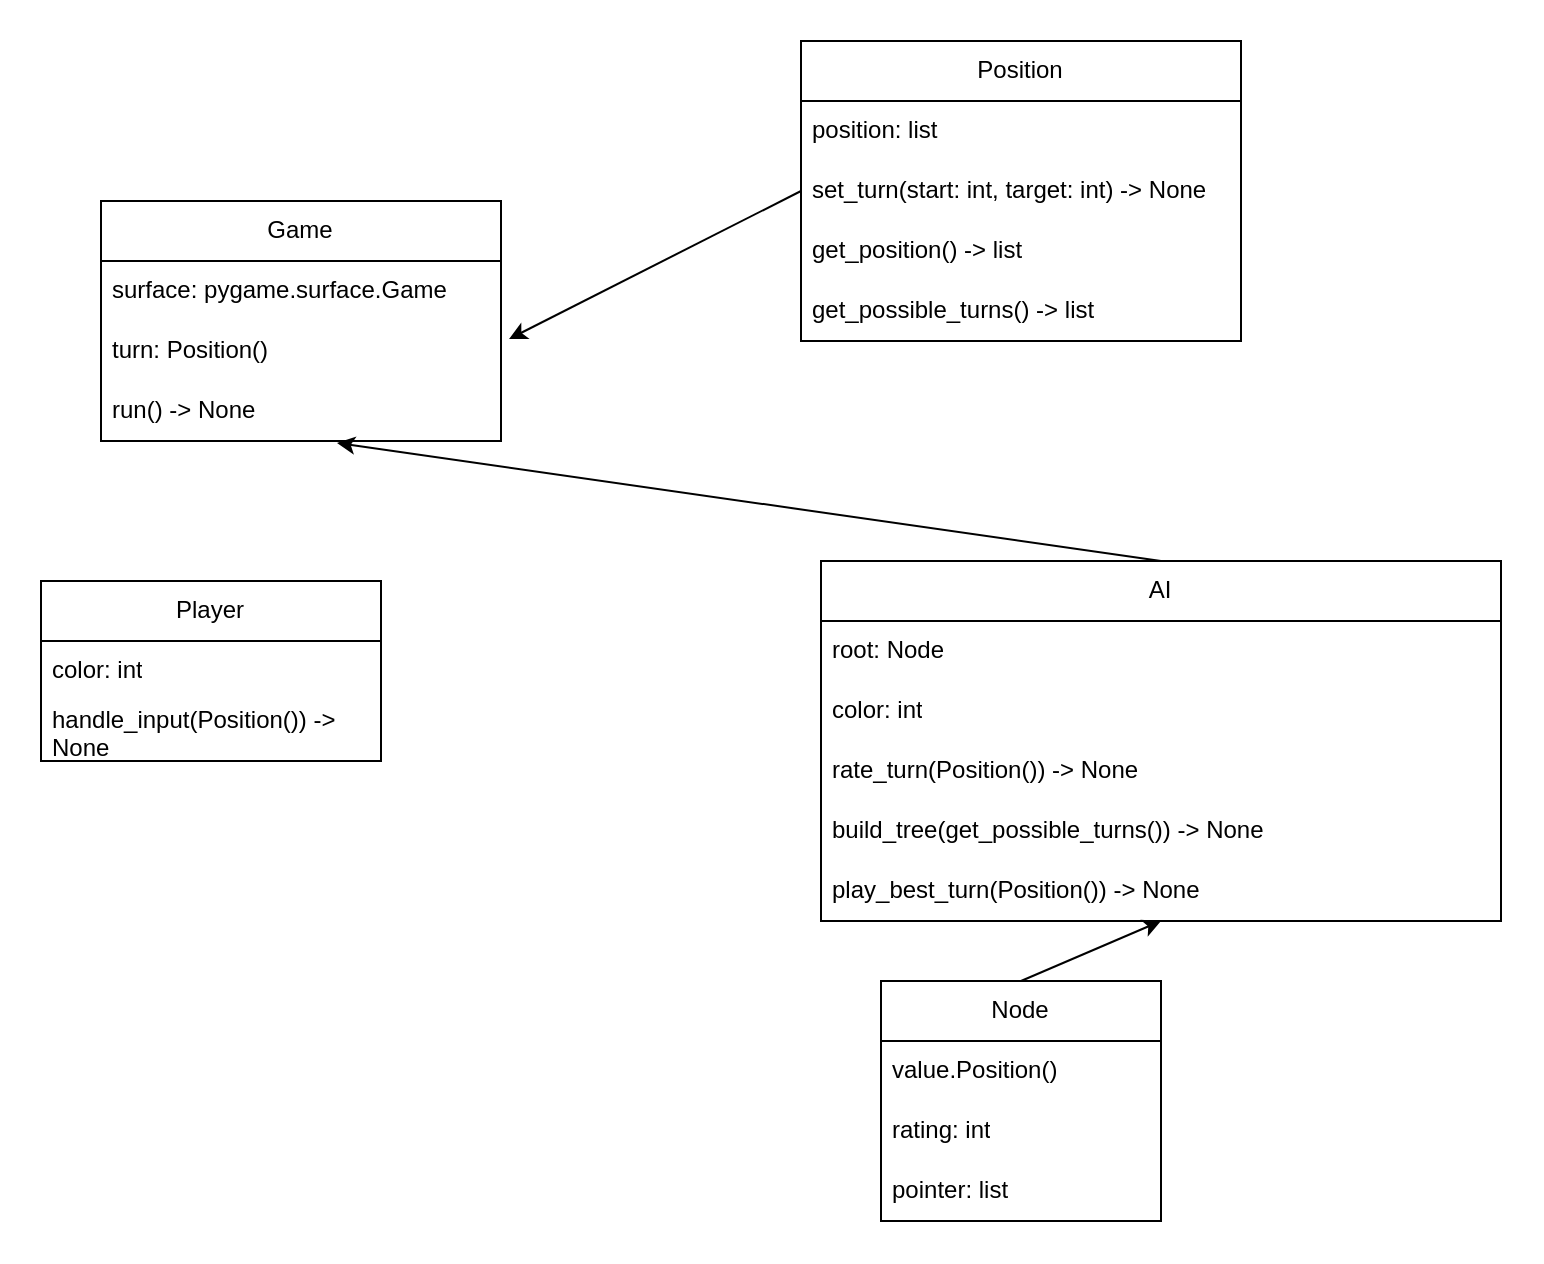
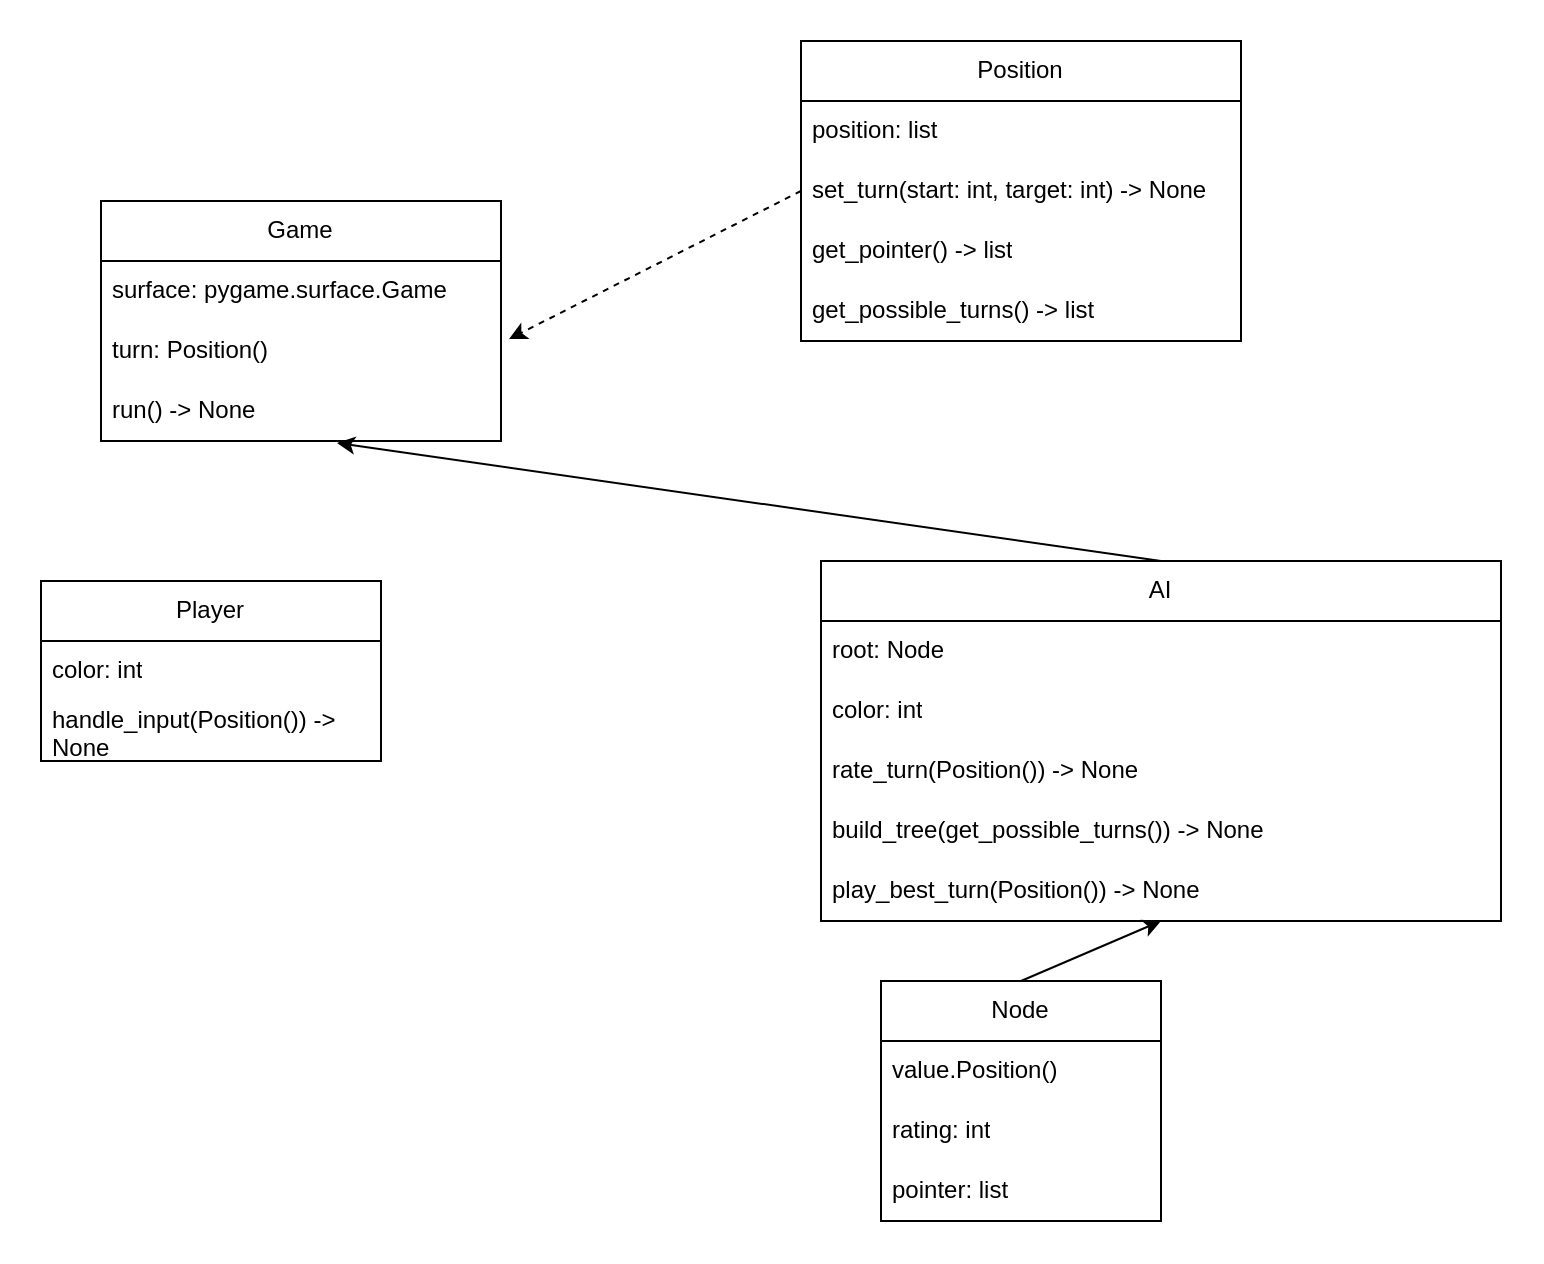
node "get_position() -> list": label "get_position() -> list" -> "get_pointer() -> list"
edge "set_turn(start: int, target: int) -> None" -> "turn: Position()": style solid -> dashed
